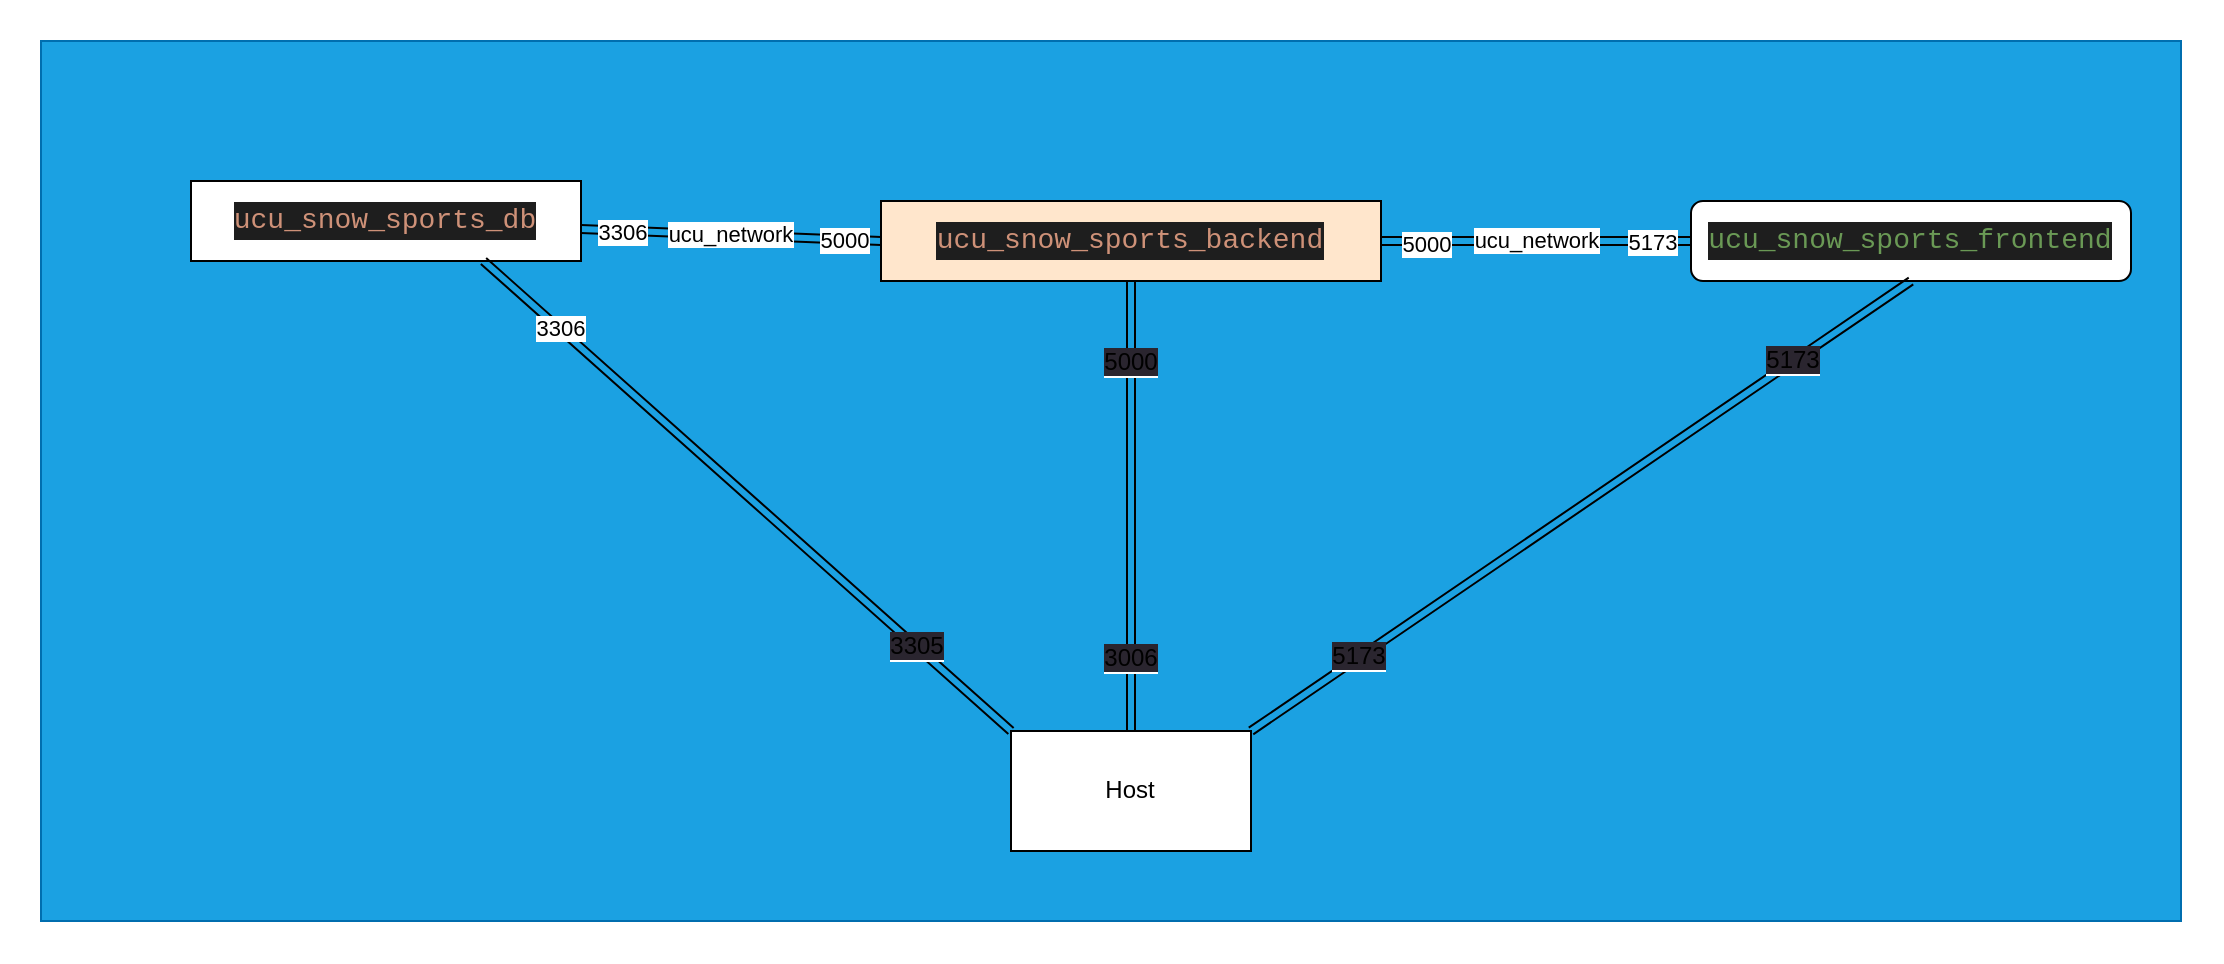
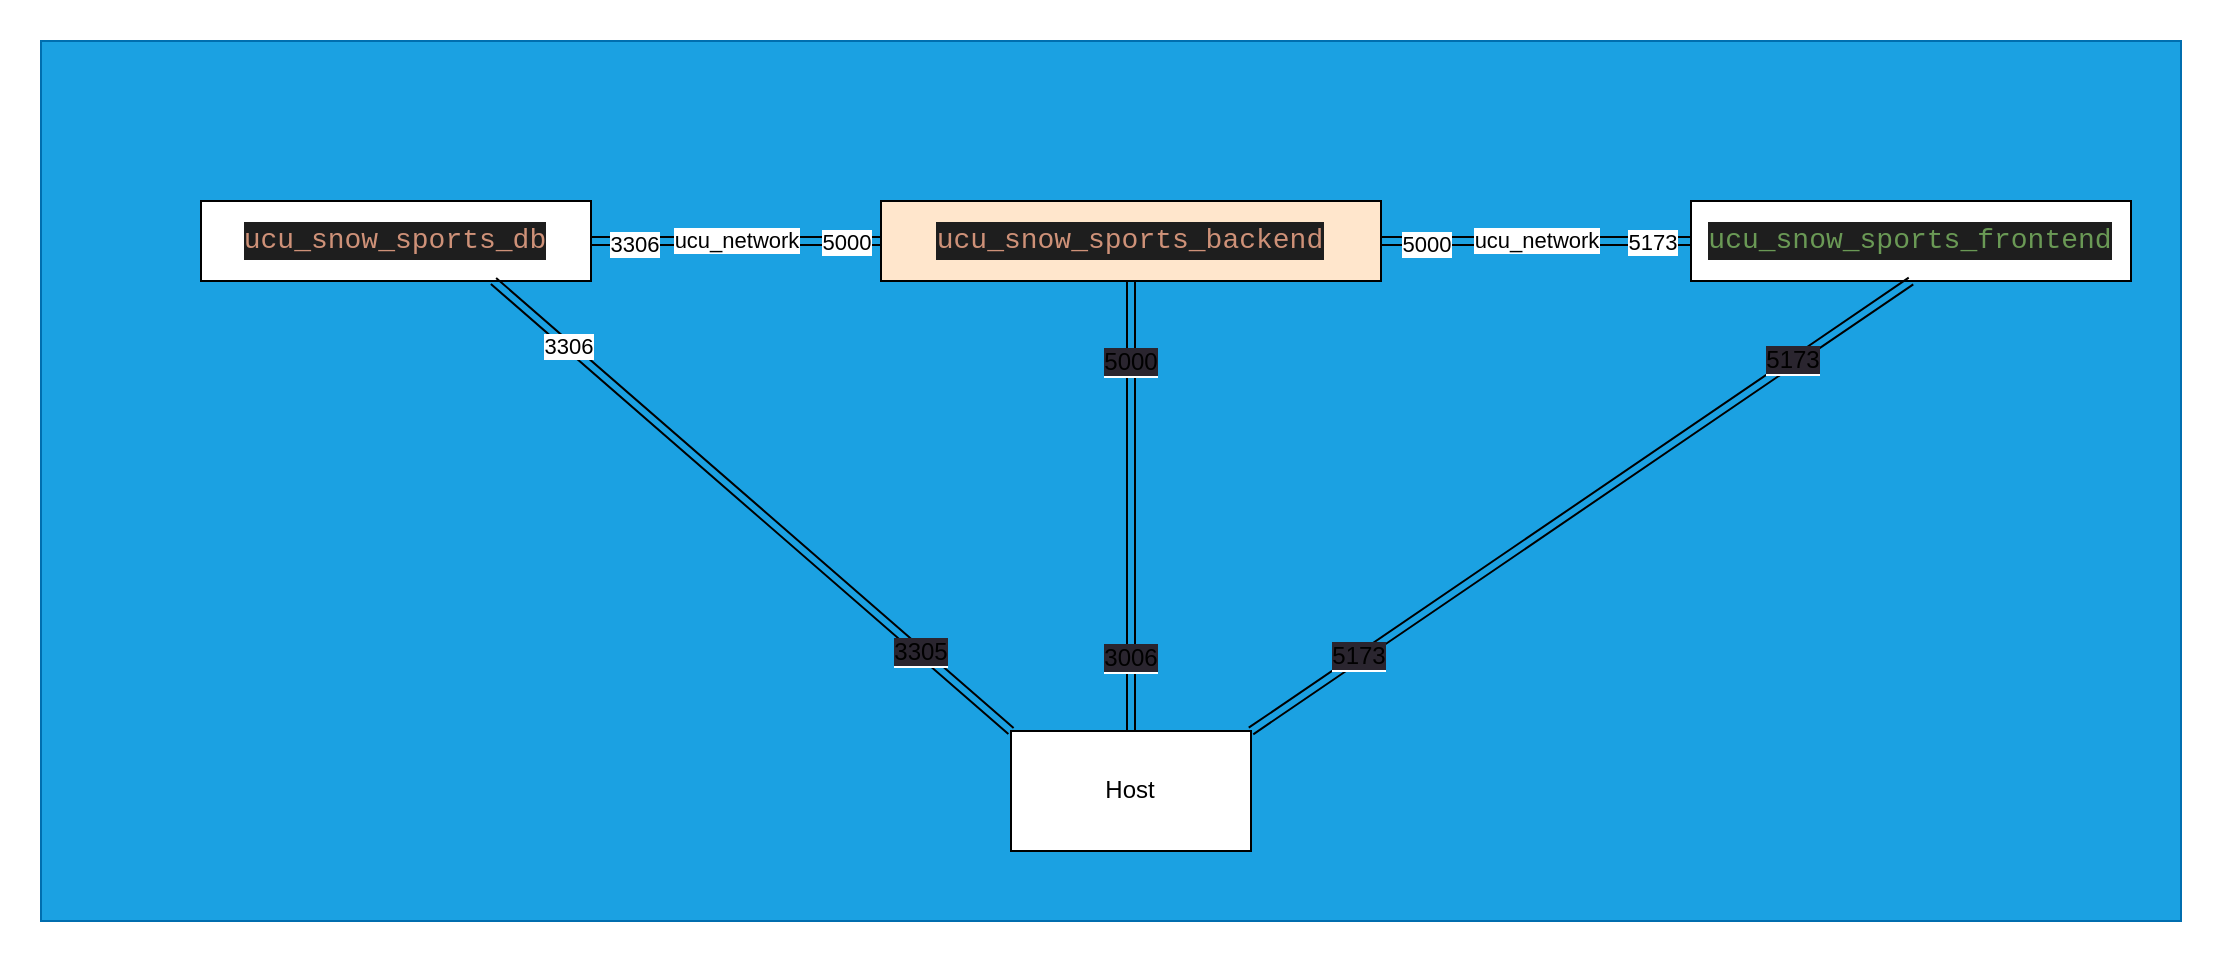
node "ucu_snow_sports_db": moved (386, 221) -> (396, 241)
node "ucu_snow_sports_frontend": shape rounded rectangle -> rectangle
